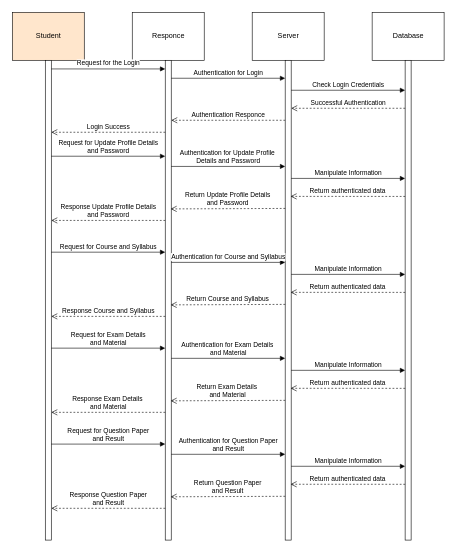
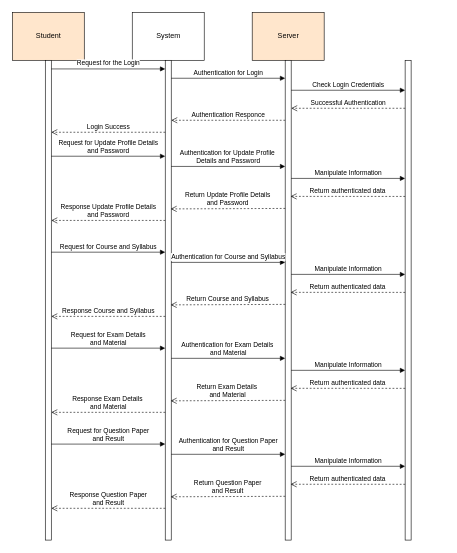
node "Responce": label "Responce" -> "System"
node "Server": fillcolor #ffffff -> #ffe6cc
node "Database": removed
